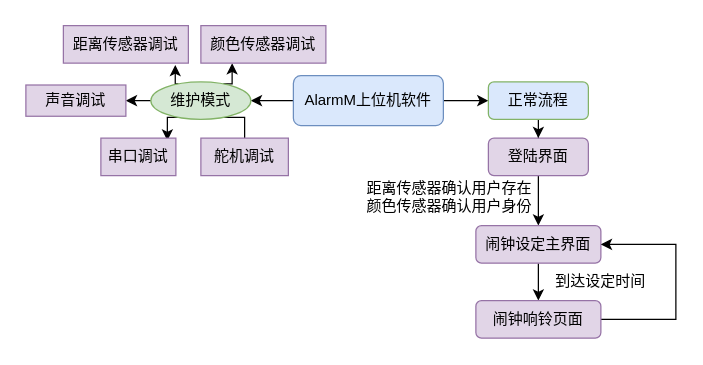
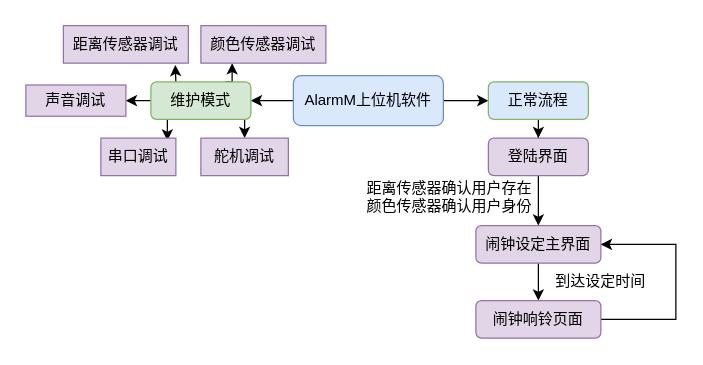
node "维护模式": shape ellipse -> rounded rectangle
edge "维护模式" -- "舵机调试": arrowhead none -> classic
